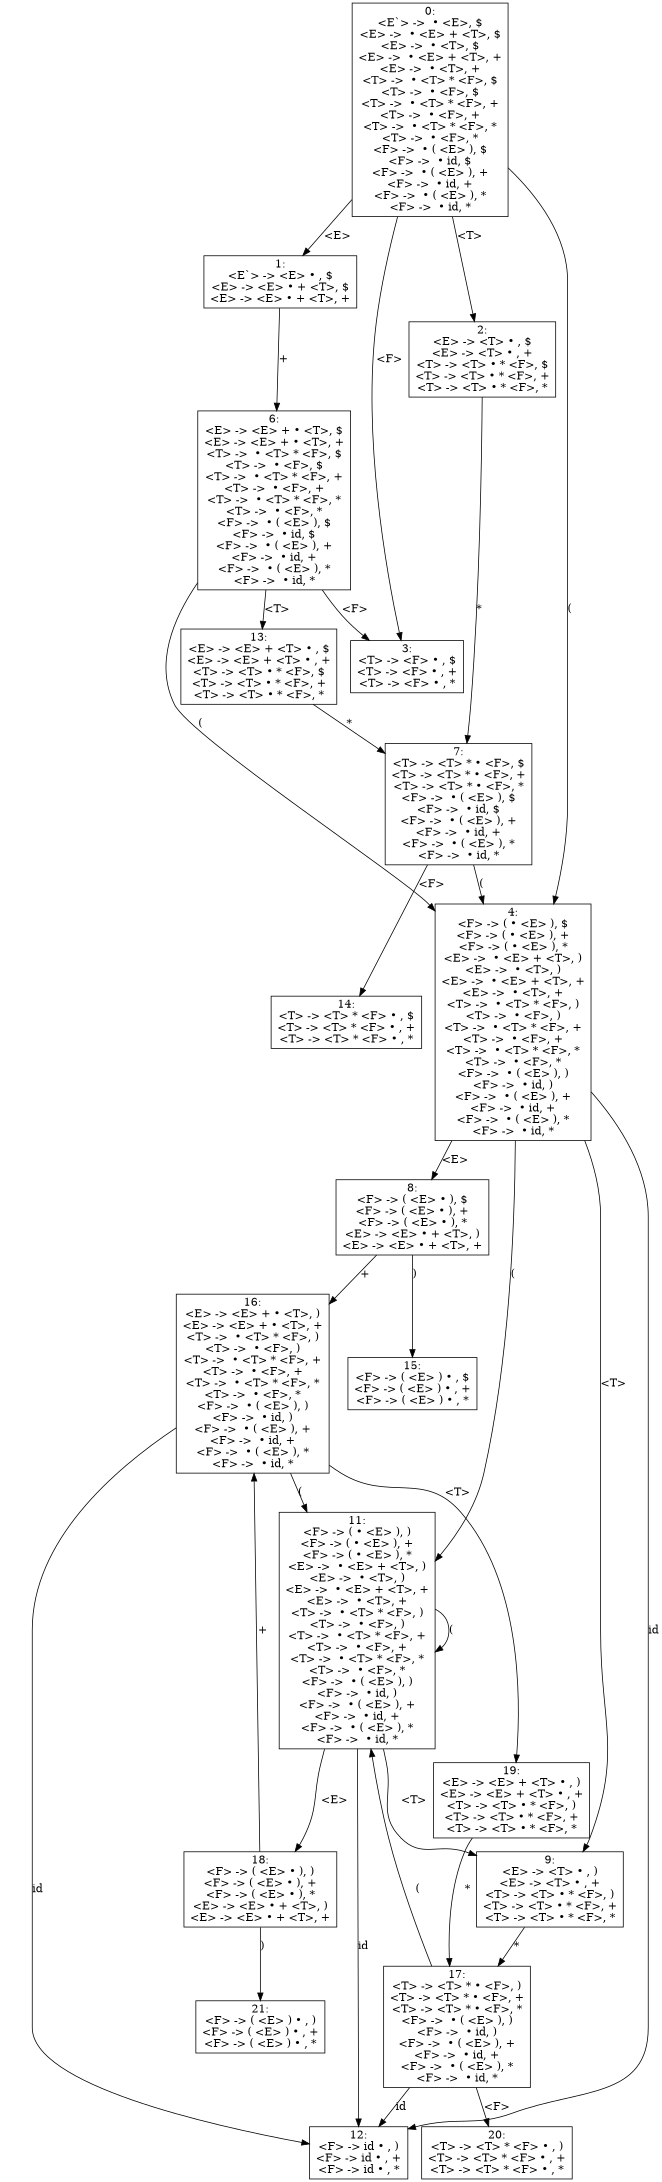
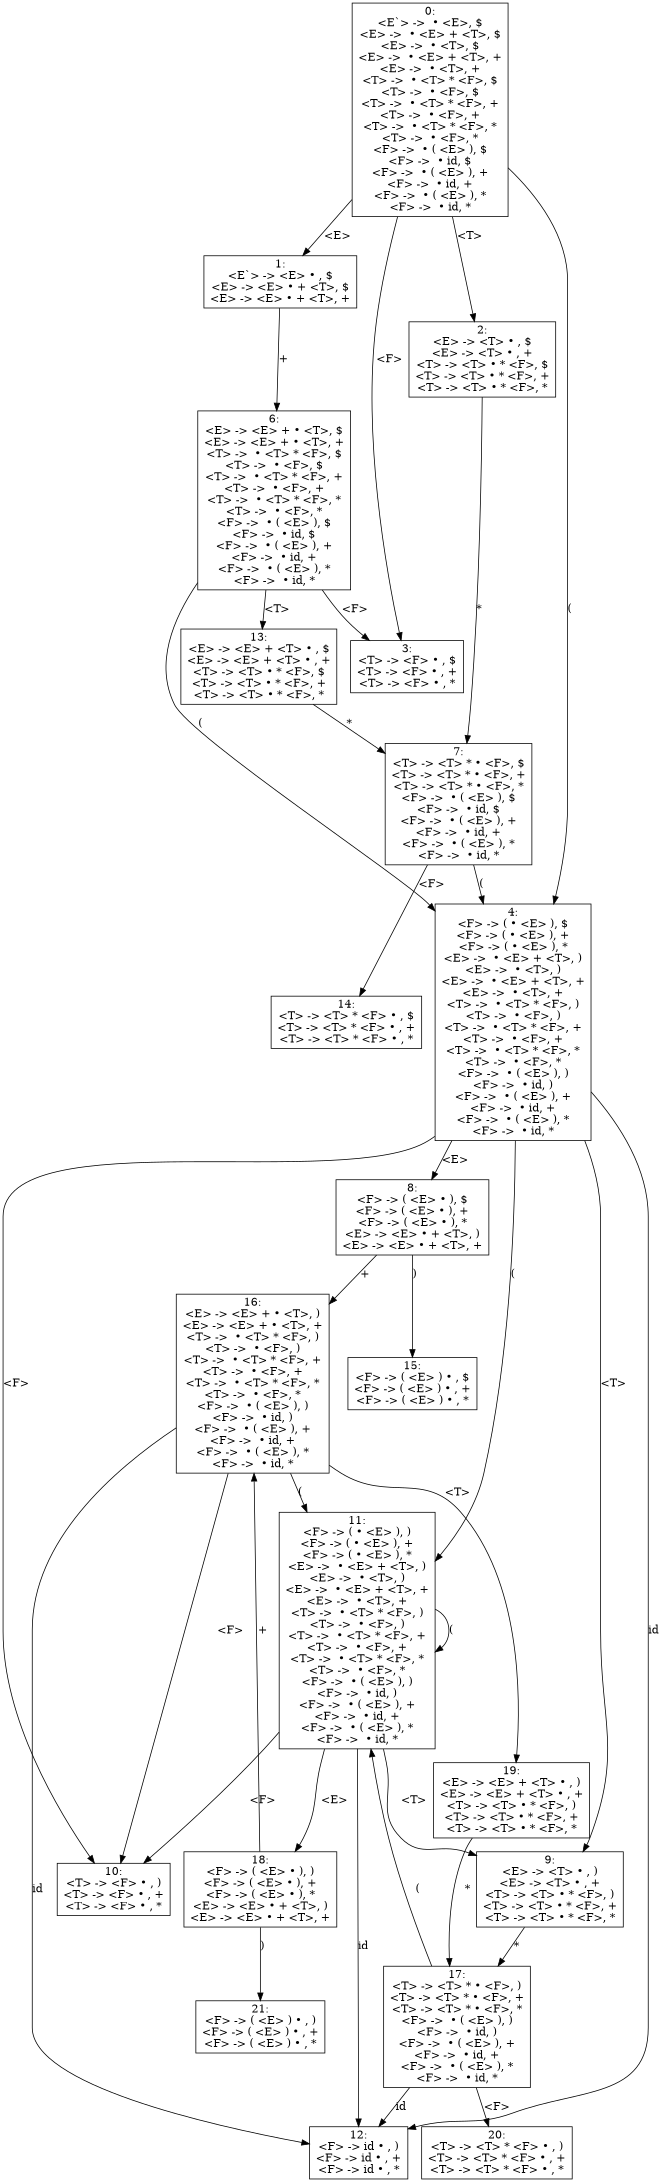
node "10: <T> -> <F> • , ) <T> -> <F> • , + <T> -> <F> • , *": added
